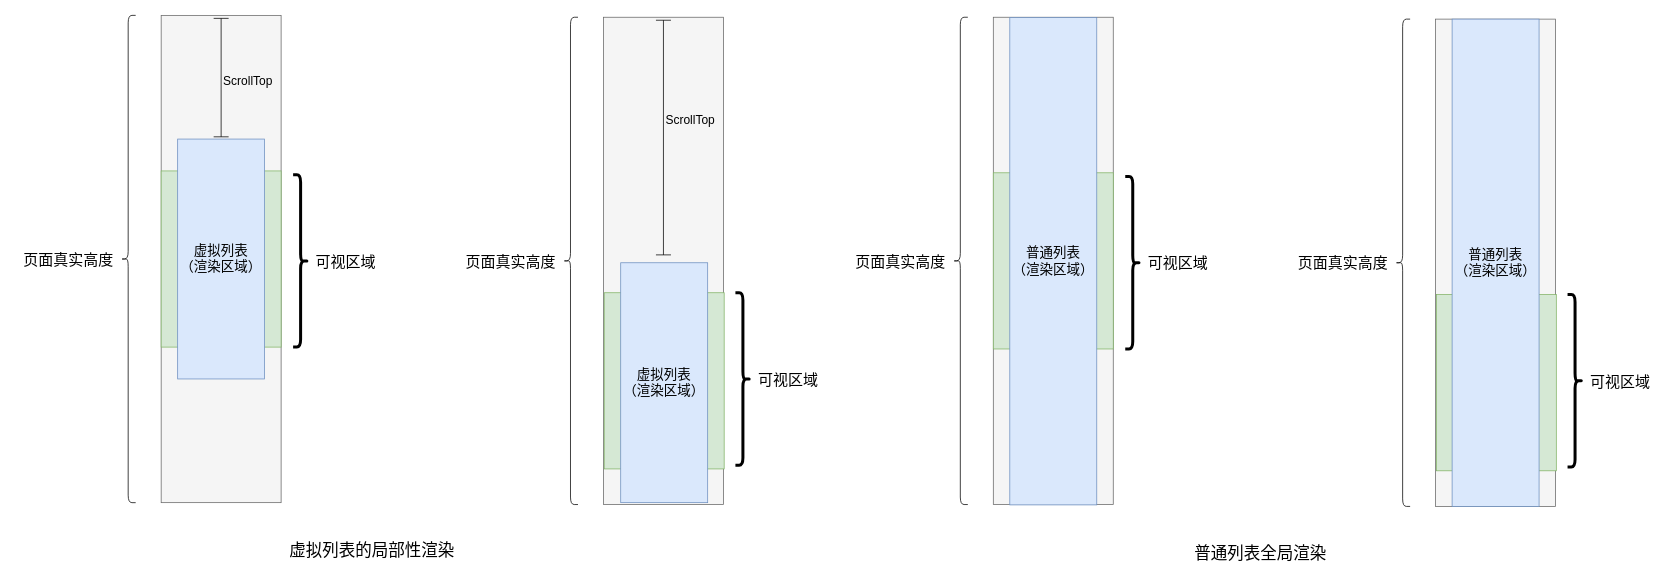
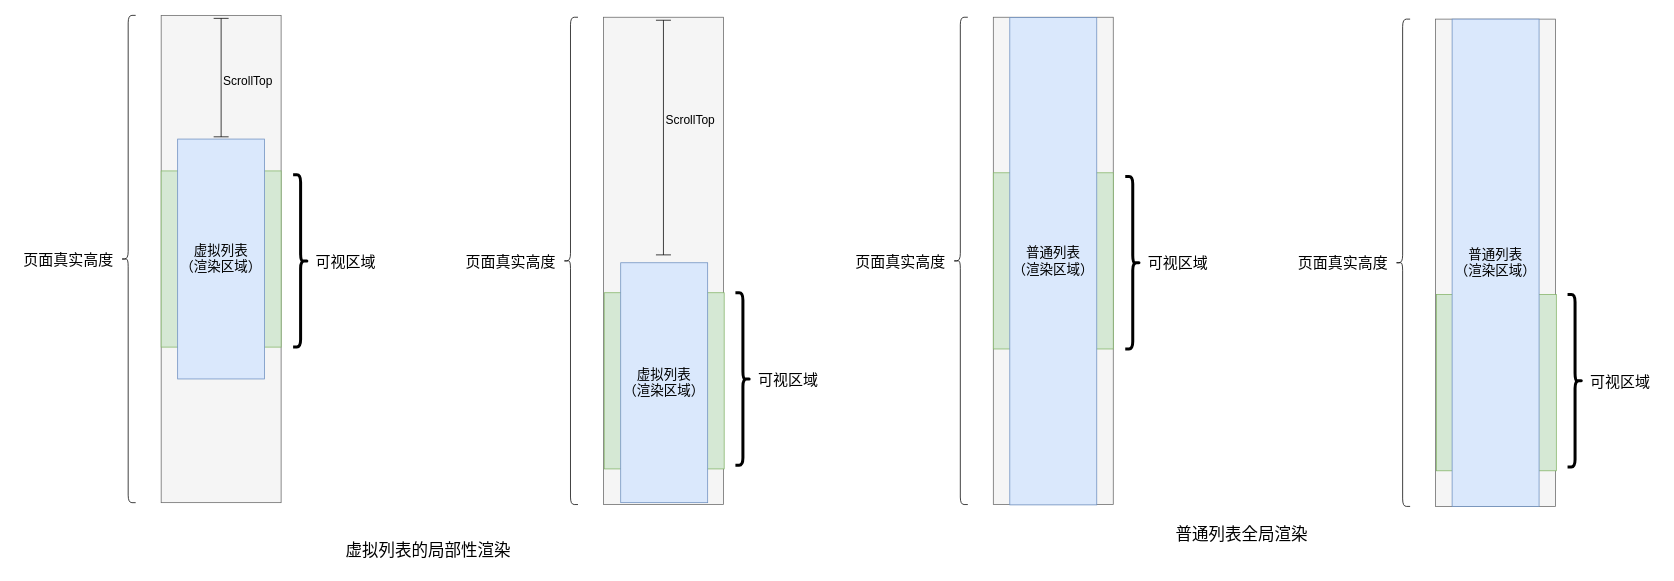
node "虚拟列表的局部性渲染": moved (372, 552) -> (428, 552)
node "普通列表全局渲染": moved (1260, 554) -> (1242, 535)
